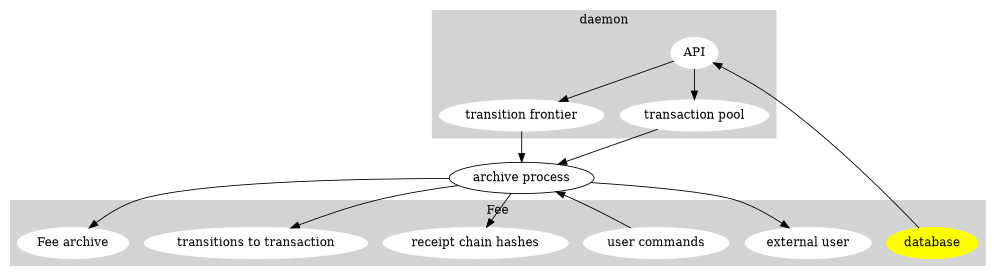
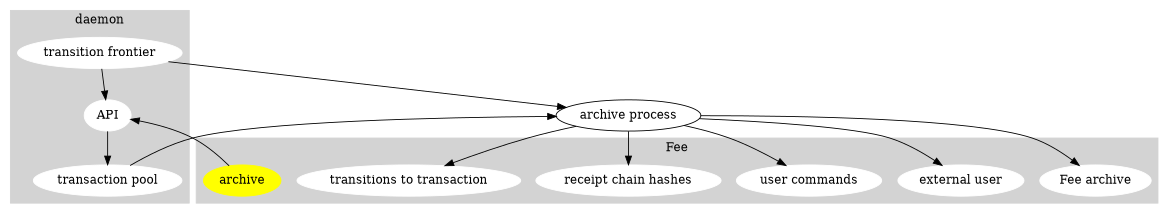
edge "API" -> "transition frontier": reversed
edge "user commands" -> "archive process": reversed
node "database": label "database" -> "archive"
